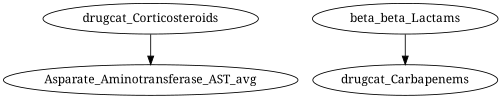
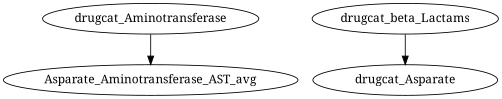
node "drugcat_Corticosteroids": label "drugcat_Corticosteroids" -> "drugcat_Aminotransferase"
node "beta_beta_Lactams": label "beta_beta_Lactams" -> "drugcat_beta_Lactams"
node "drugcat_Carbapenems": label "drugcat_Carbapenems" -> "drugcat_Asparate"
